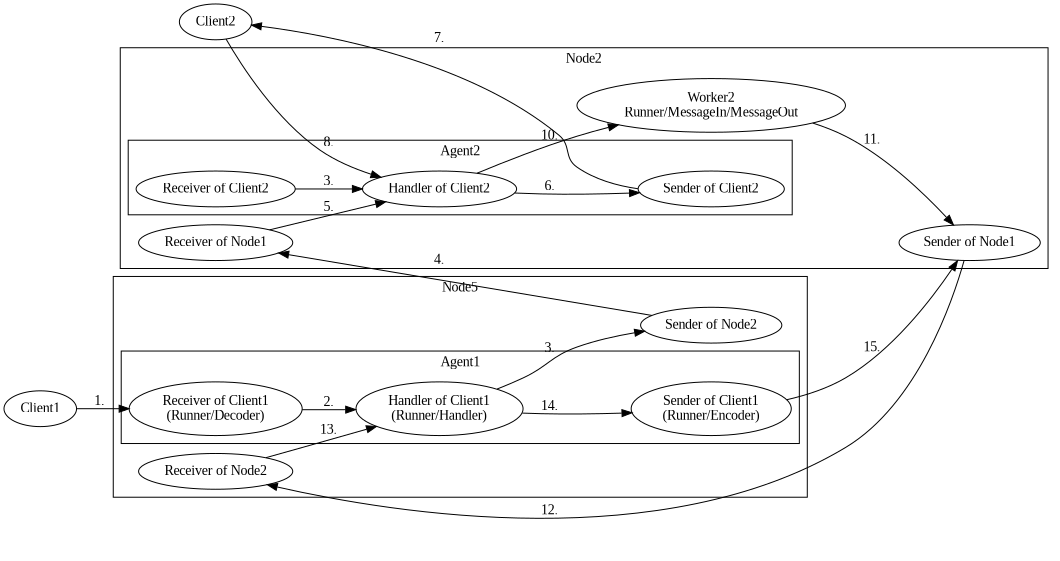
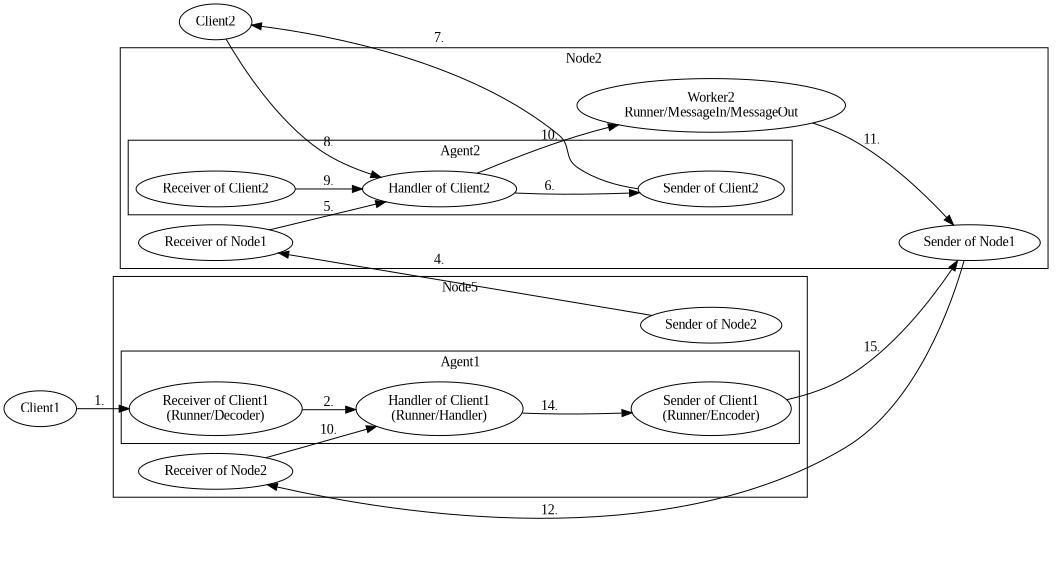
edge "Receiver of Client2" -> "Handler of Client2": label "3." -> "9."
edge "Handler of Client1 (Runner/Handler)" -> "Sender of Node2": removed, label "3."
edge "Receiver of Node2" -> "Handler of Client1 (Runner/Handler)": label "13." -> "10."
